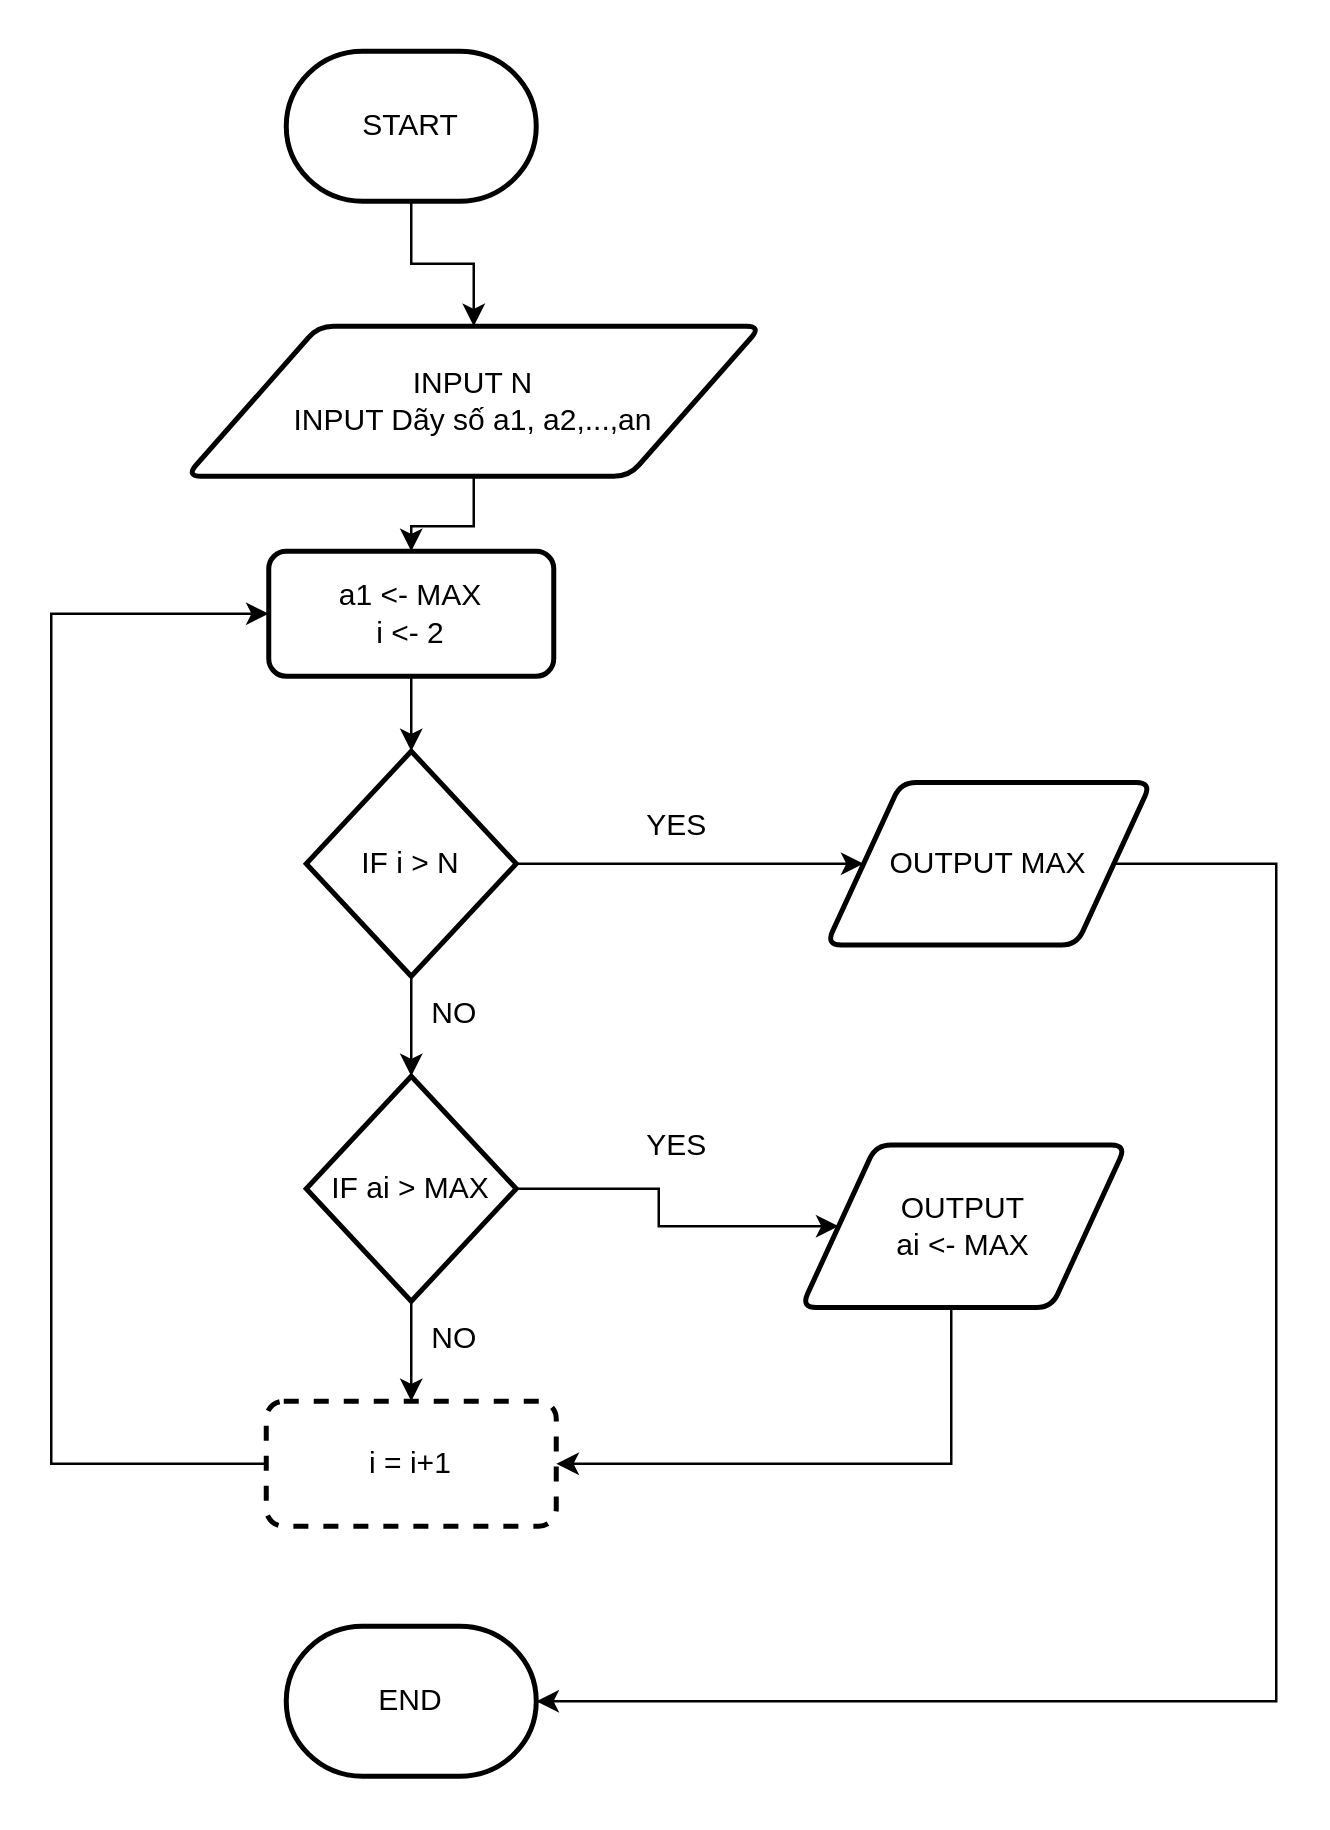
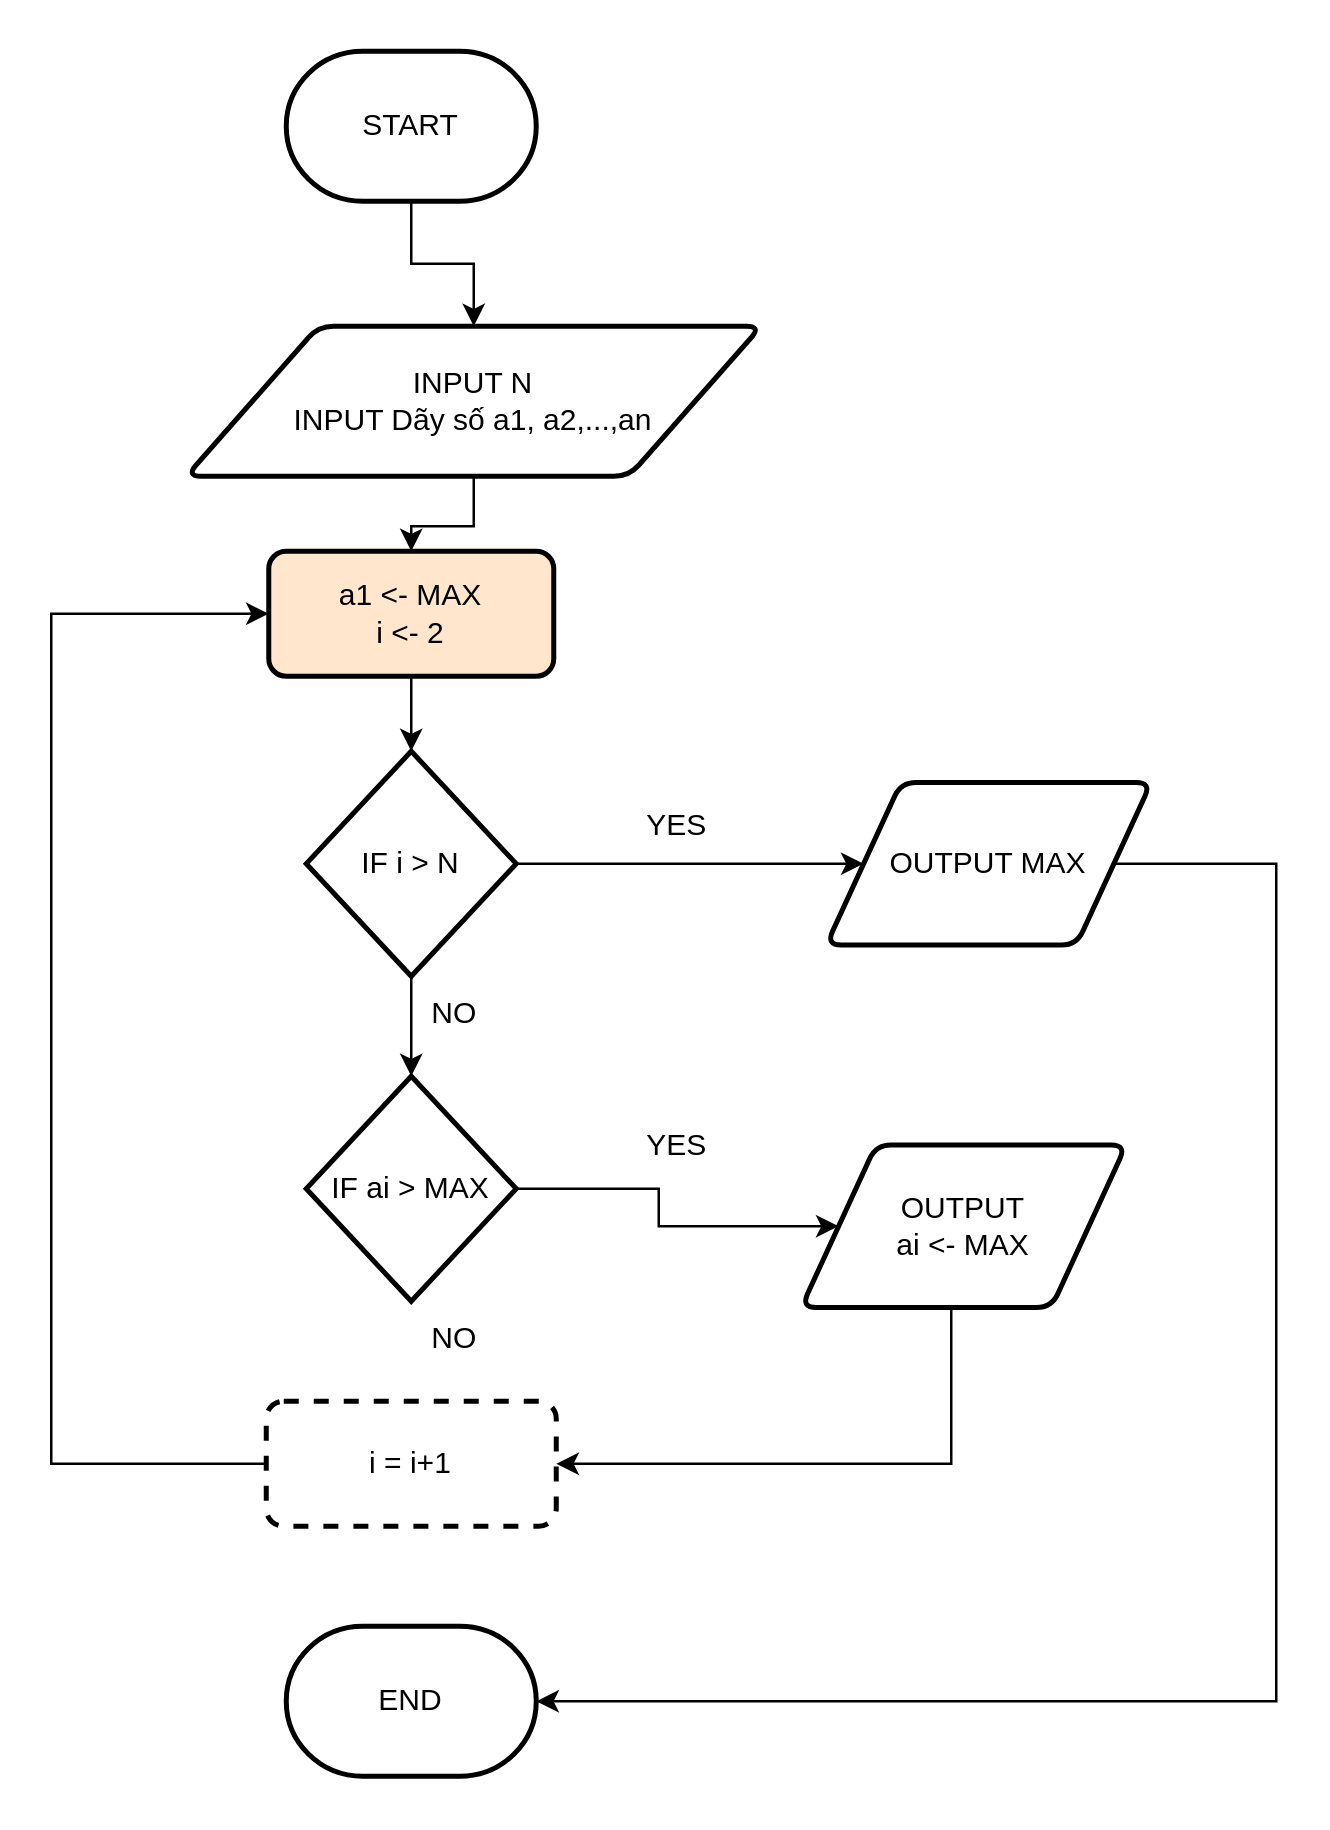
node "a1 <- MAX i <- 2": fillcolor #ffffff -> #ffe6cc
edge "IF ai > MAX" -> "i = i+1": removed
